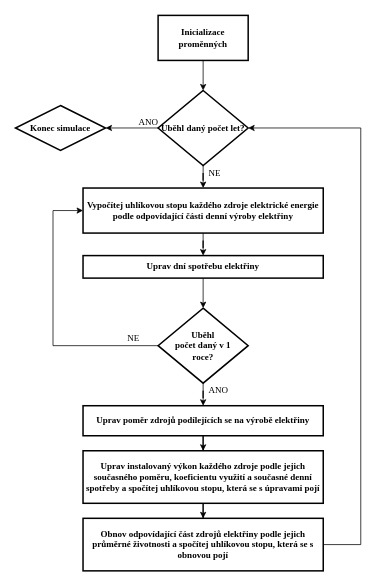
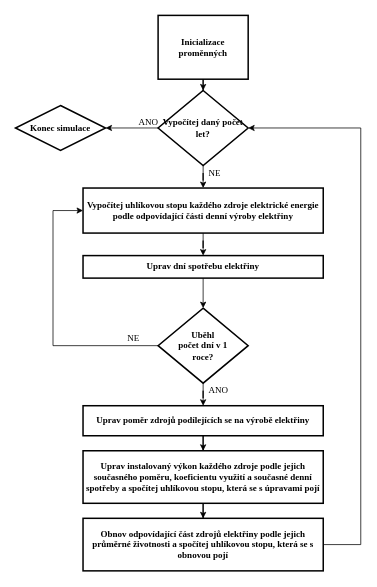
node "Inicializace proměnných": size 90x45 -> 90x64
node "Uběhl daný počet let?": label "Uběhl daný počet let?" -> "Vypočítej daný počet let?"
node "Uběhl počet daný v 1 roce?": label "Uběhl počet daný v 1 roce?" -> "Uběhl počet dní v 1 roce?"
